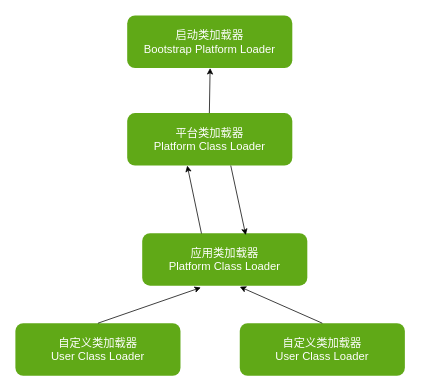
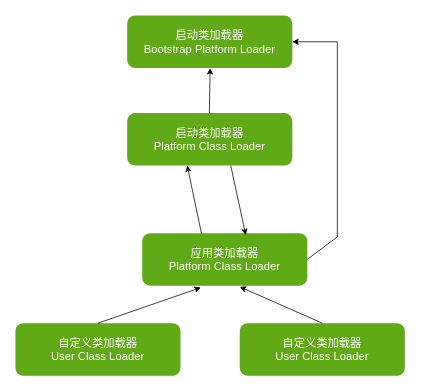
edge "应用类加载器 Platform Class Loader" -> "启动类加载器 Bootstrap Platform Loader": added
node "平台类加载器 Platform Class Loader": label "平台类加载器 Platform Class Loader" -> "启动类加载器 Platform Class Loader"
